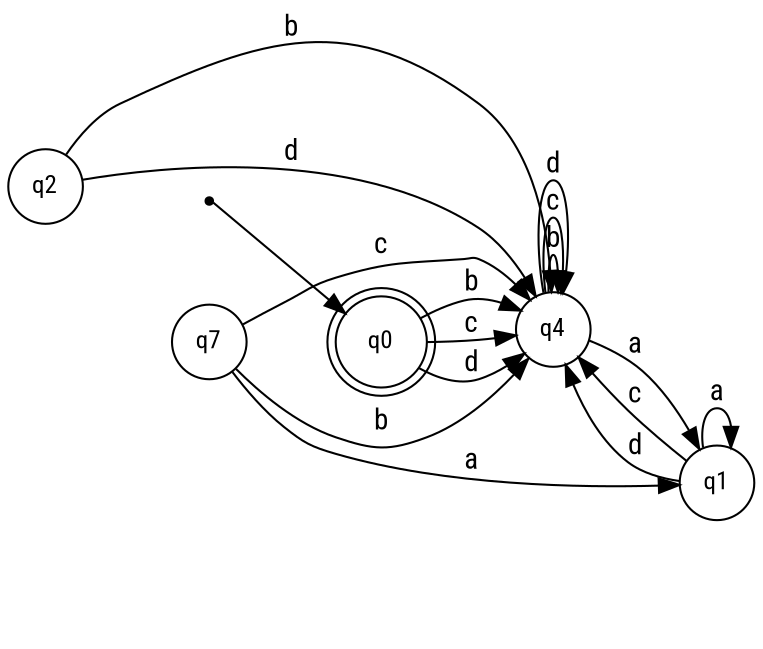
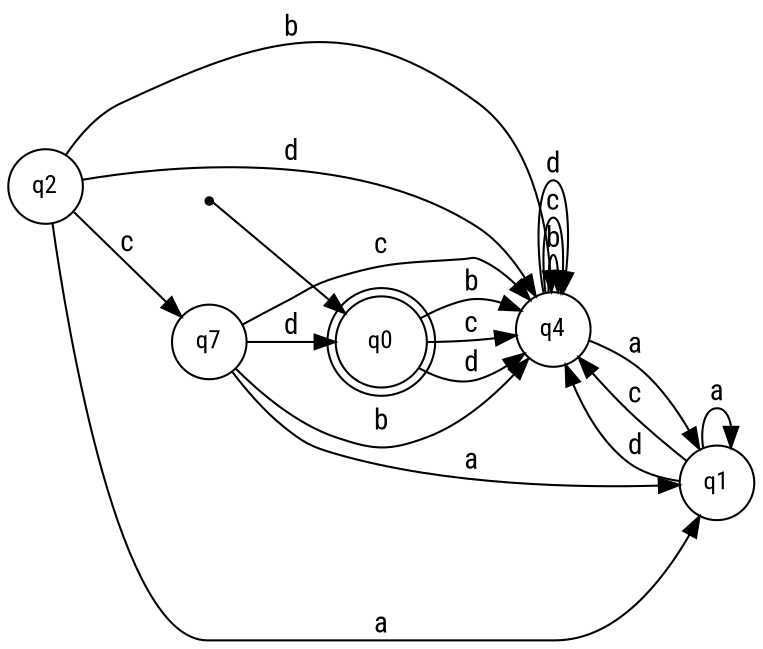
edge "q2" -> "q7": added, label "c"
edge "q7" -> "q0": added, label "d"
edge "q2" -> "q1": added, label "a"
